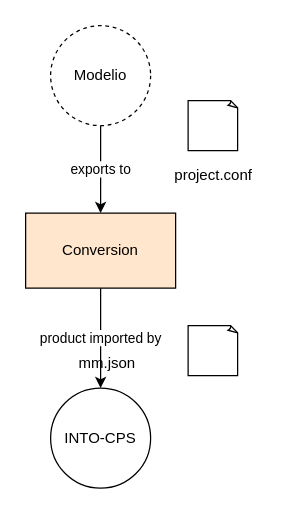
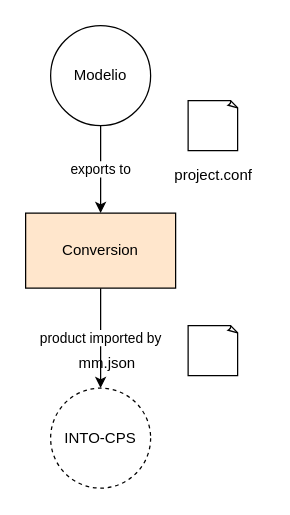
node "Modelio": style dashed -> solid
node "INTO-CPS": style solid -> dashed
